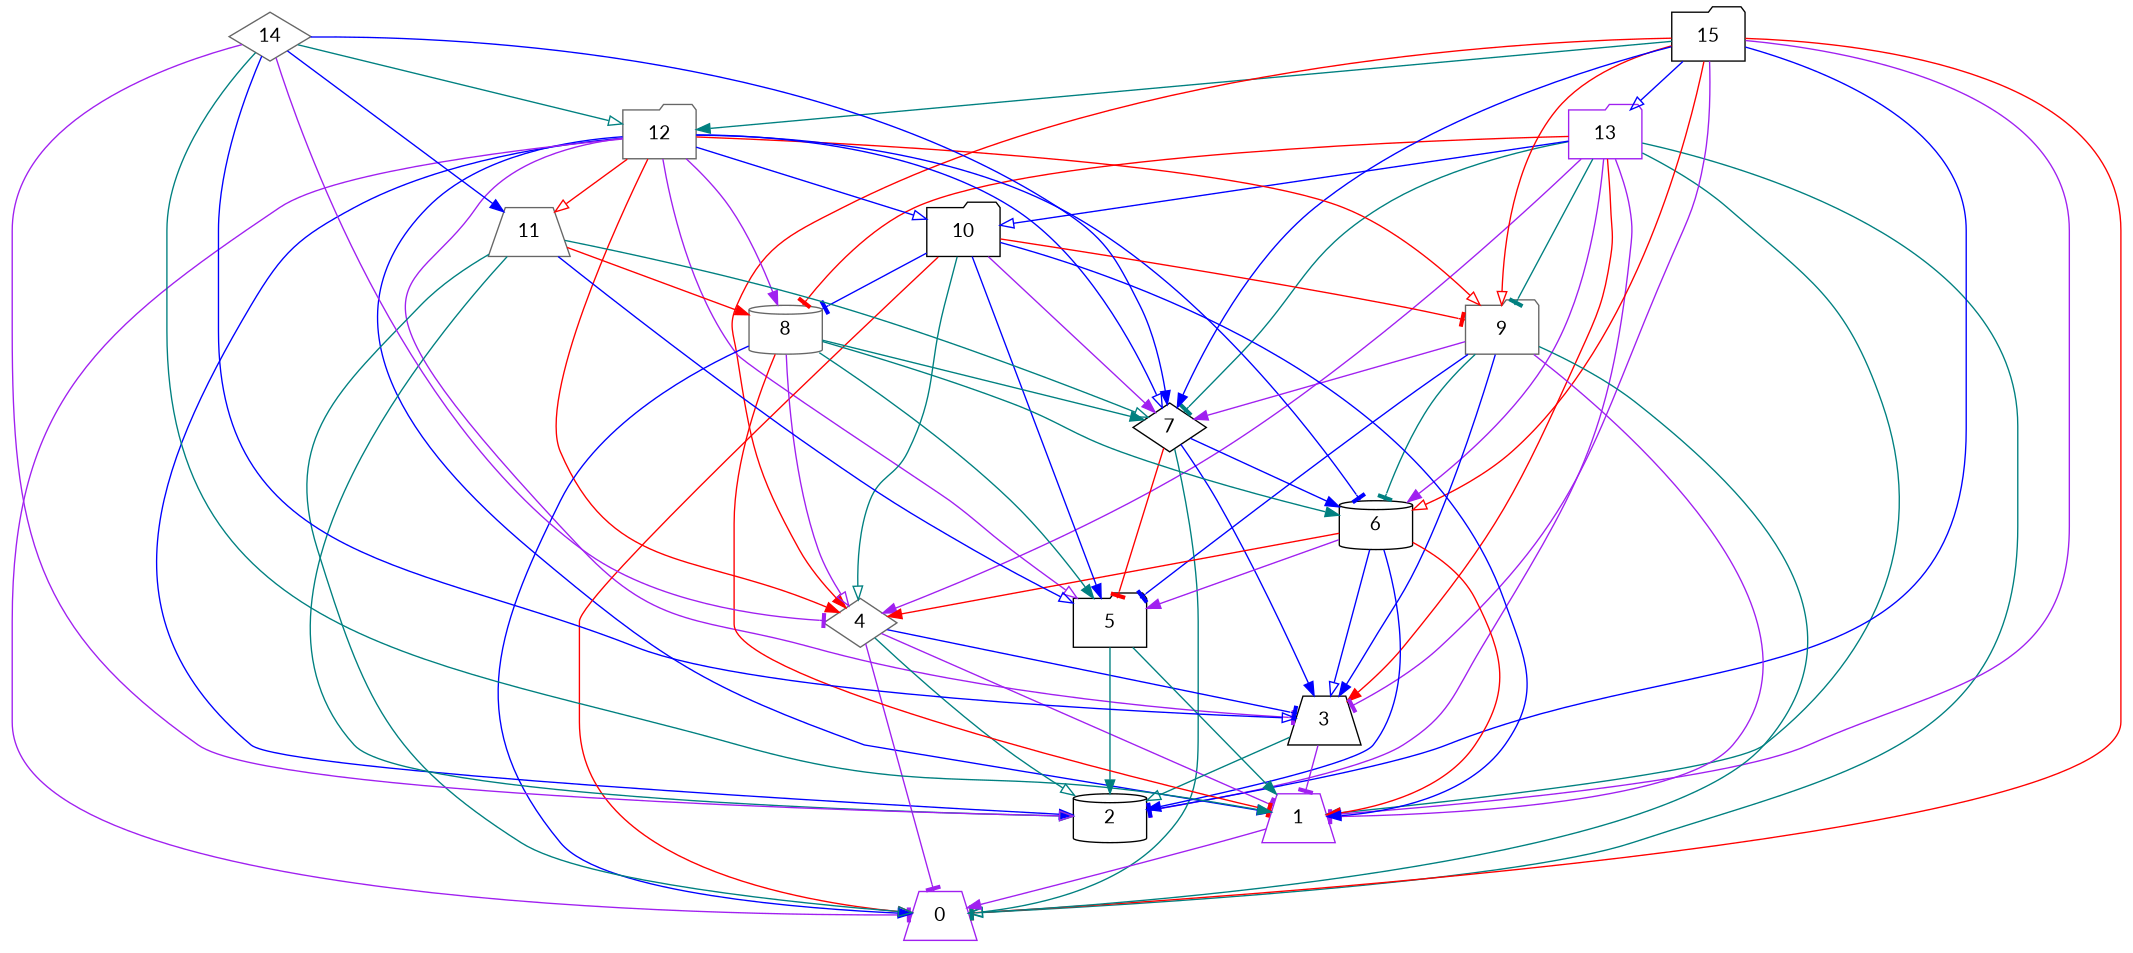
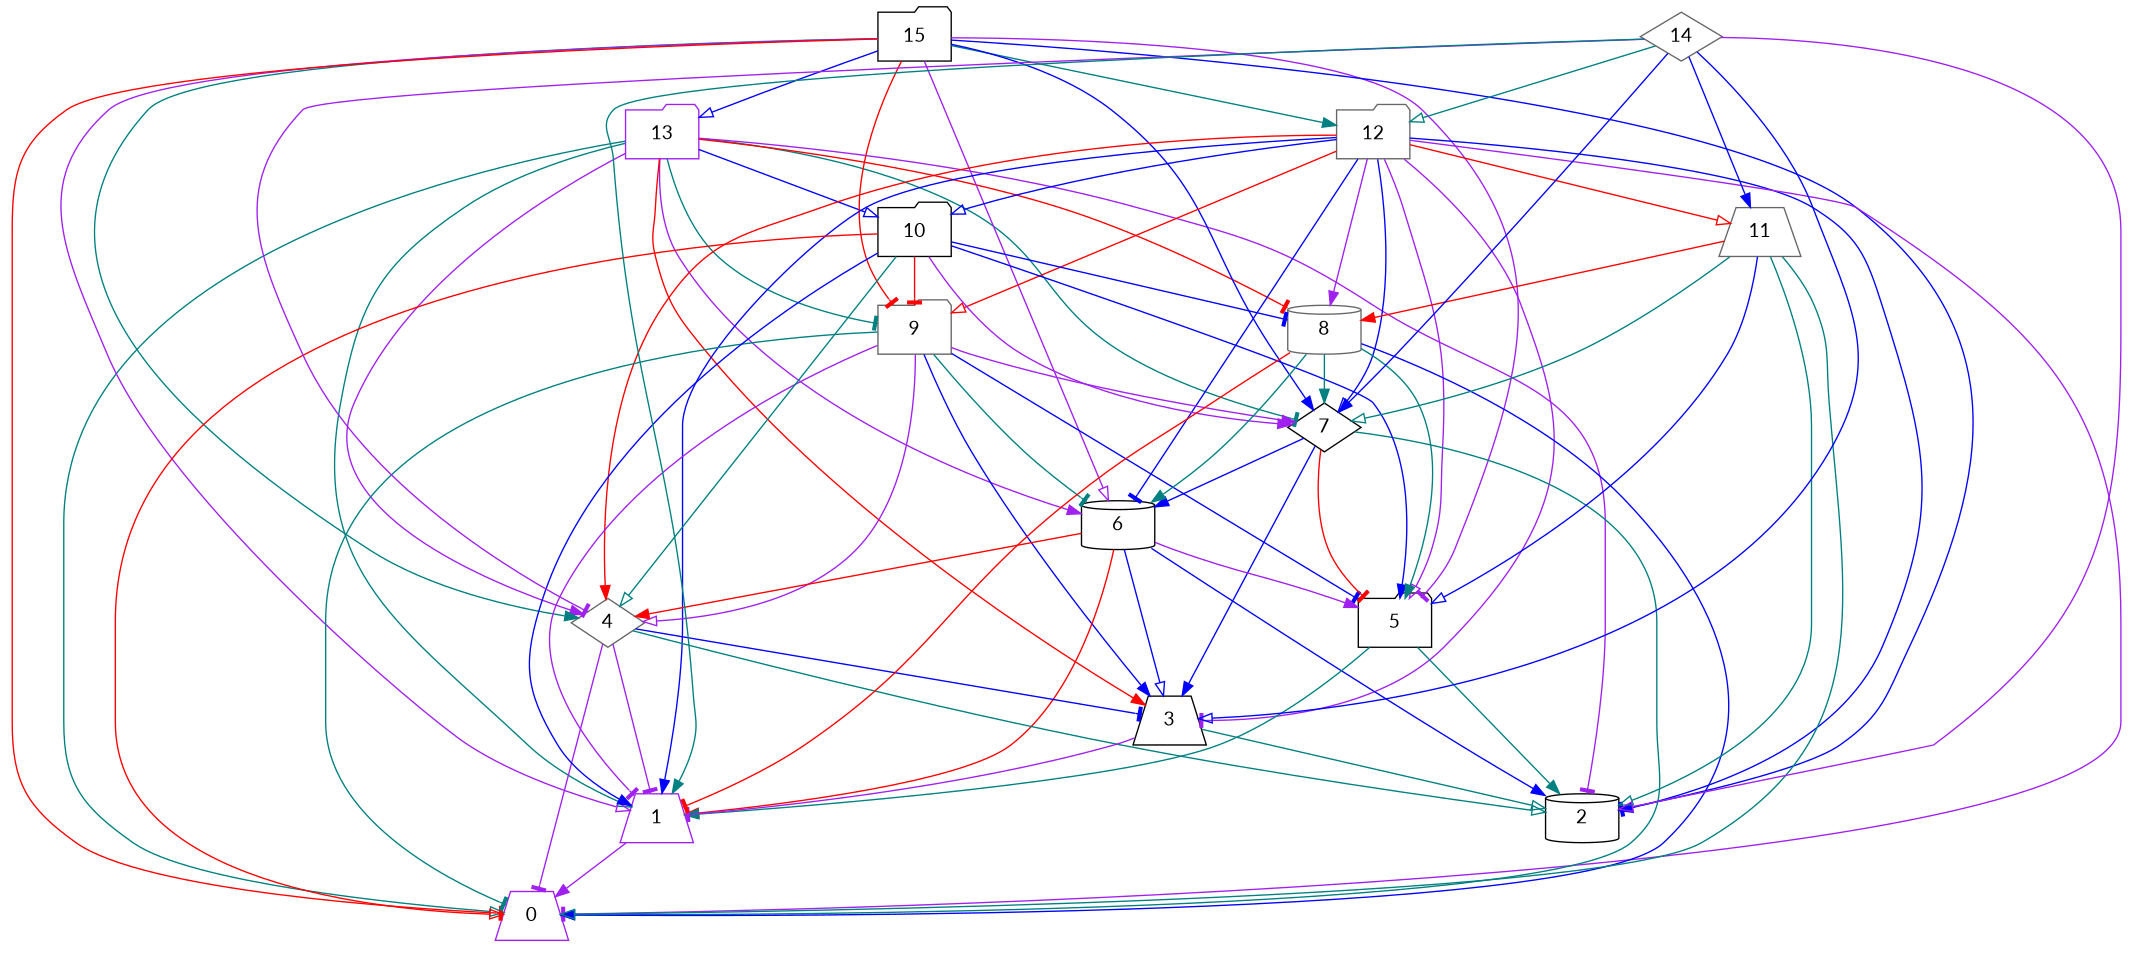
edge "15" -> "9": arrowhead onormal -> tee
edge "15" -> "4": color red -> teal
edge "15" -> "6": color red -> purple
edge "15" -> "3": now "15" -> "5"
edge "8" -> "4": now "9" -> "4"
edge "12" -> "1": arrowhead onormal -> normal
